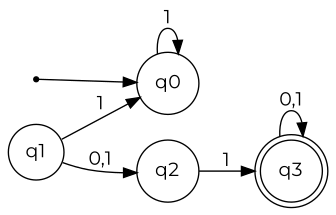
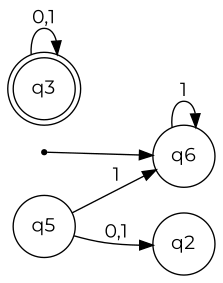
node "q0": label "q0" -> "q6"
node "q1": label "q1" -> "q5"
edge "q2" -> "q3": removed, label "1"
